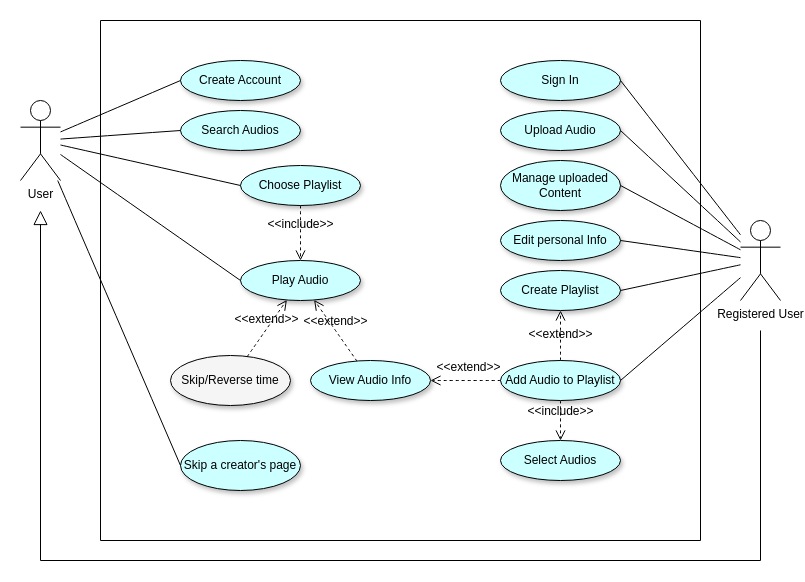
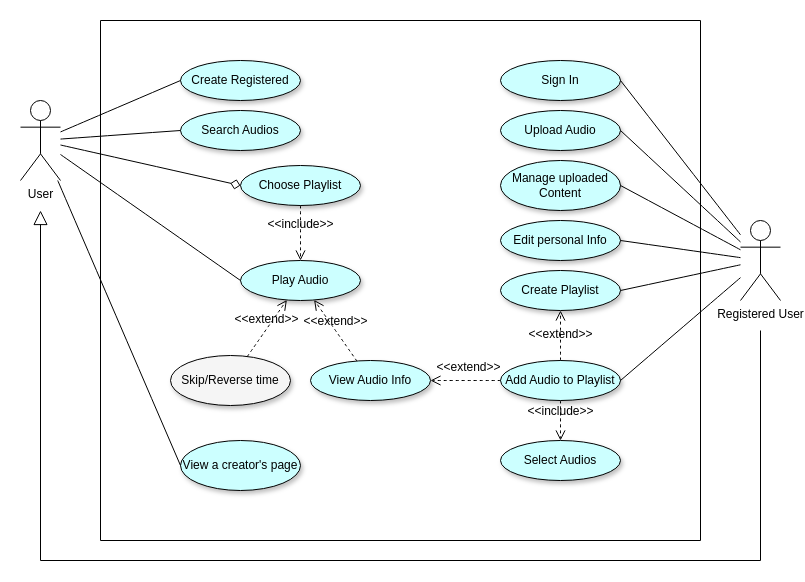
node "Create Account": label "Create Account" -> "Create Registered"
edge "User" -- "Choose Playlist": arrowhead none -> diamond
node "Skip a creator's page": label "Skip a creator's page" -> "View a creator's page"
